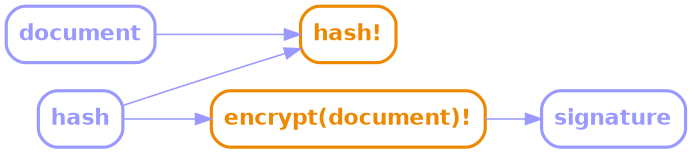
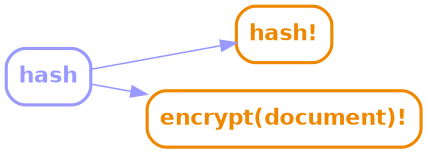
node "document": removed
node "signature": removed
